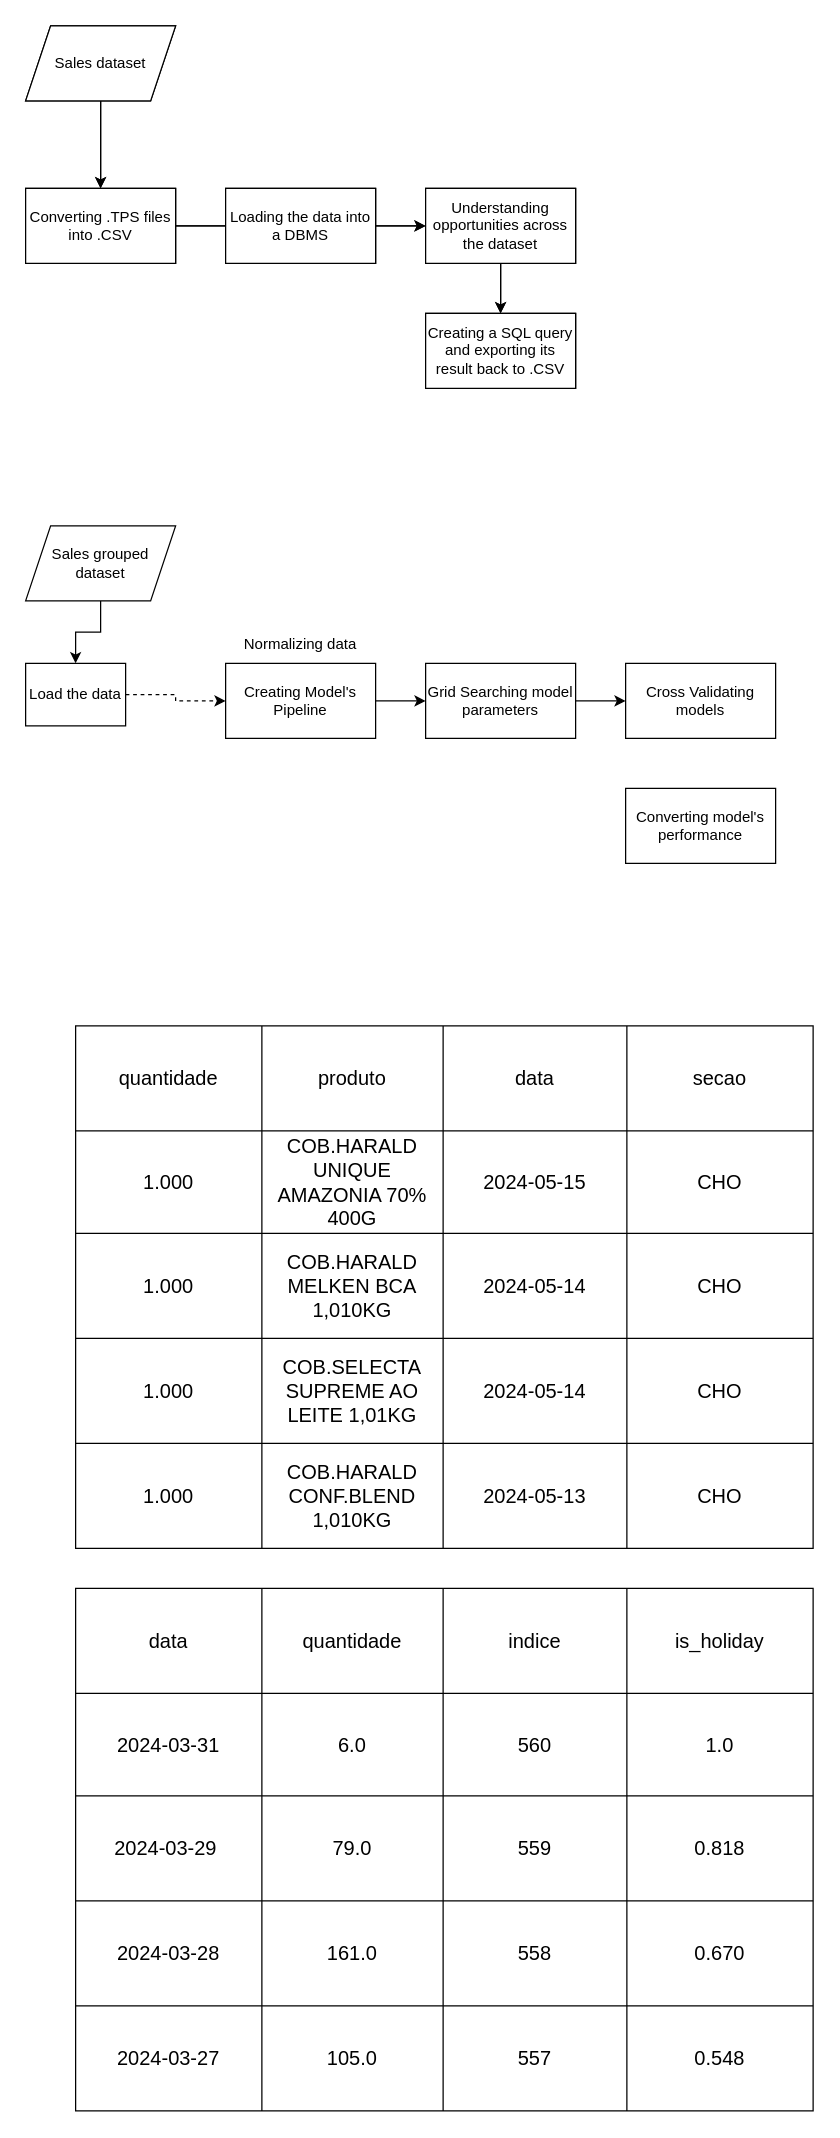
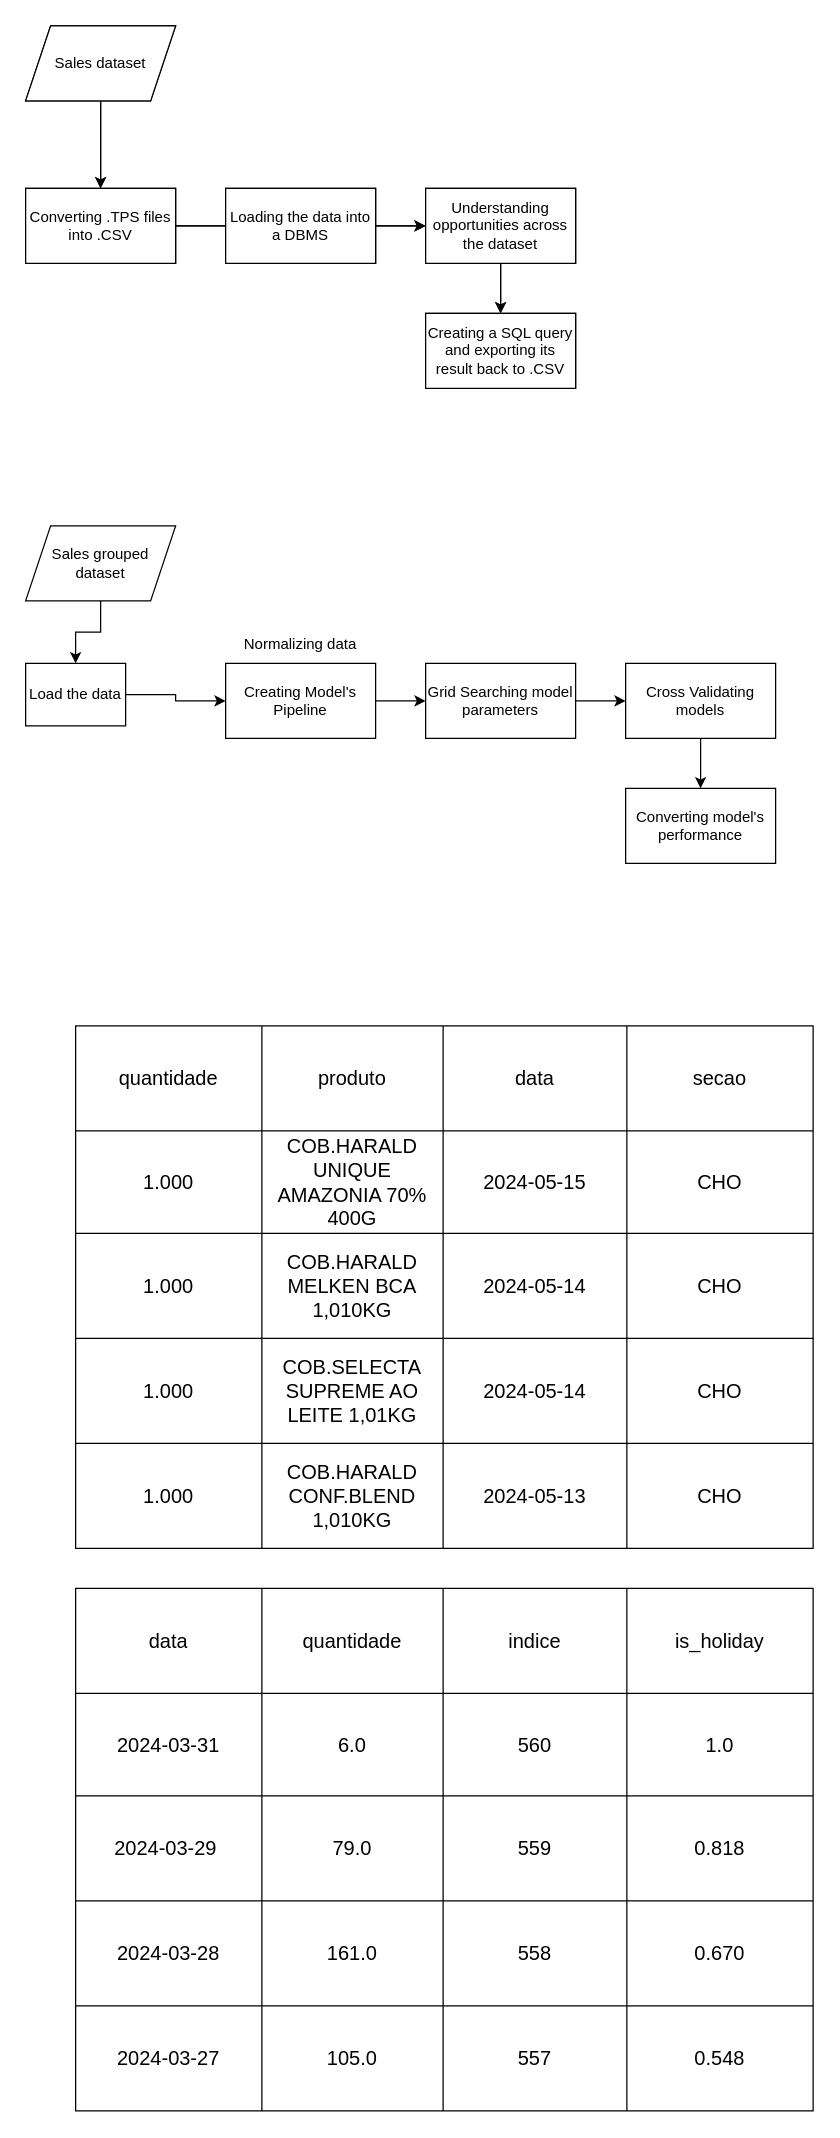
edge "Load the data" -> "Creating Model's Pipeline": style dashed -> solid
edge "Cross Validating models" -> "Converting model's performance": added
